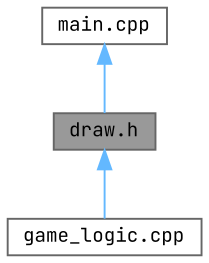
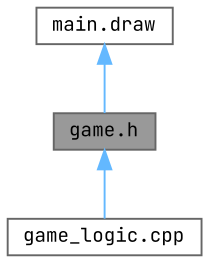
node "main.cpp": label "main.cpp" -> "main.draw"
node "draw.h": label "draw.h" -> "game.h"
